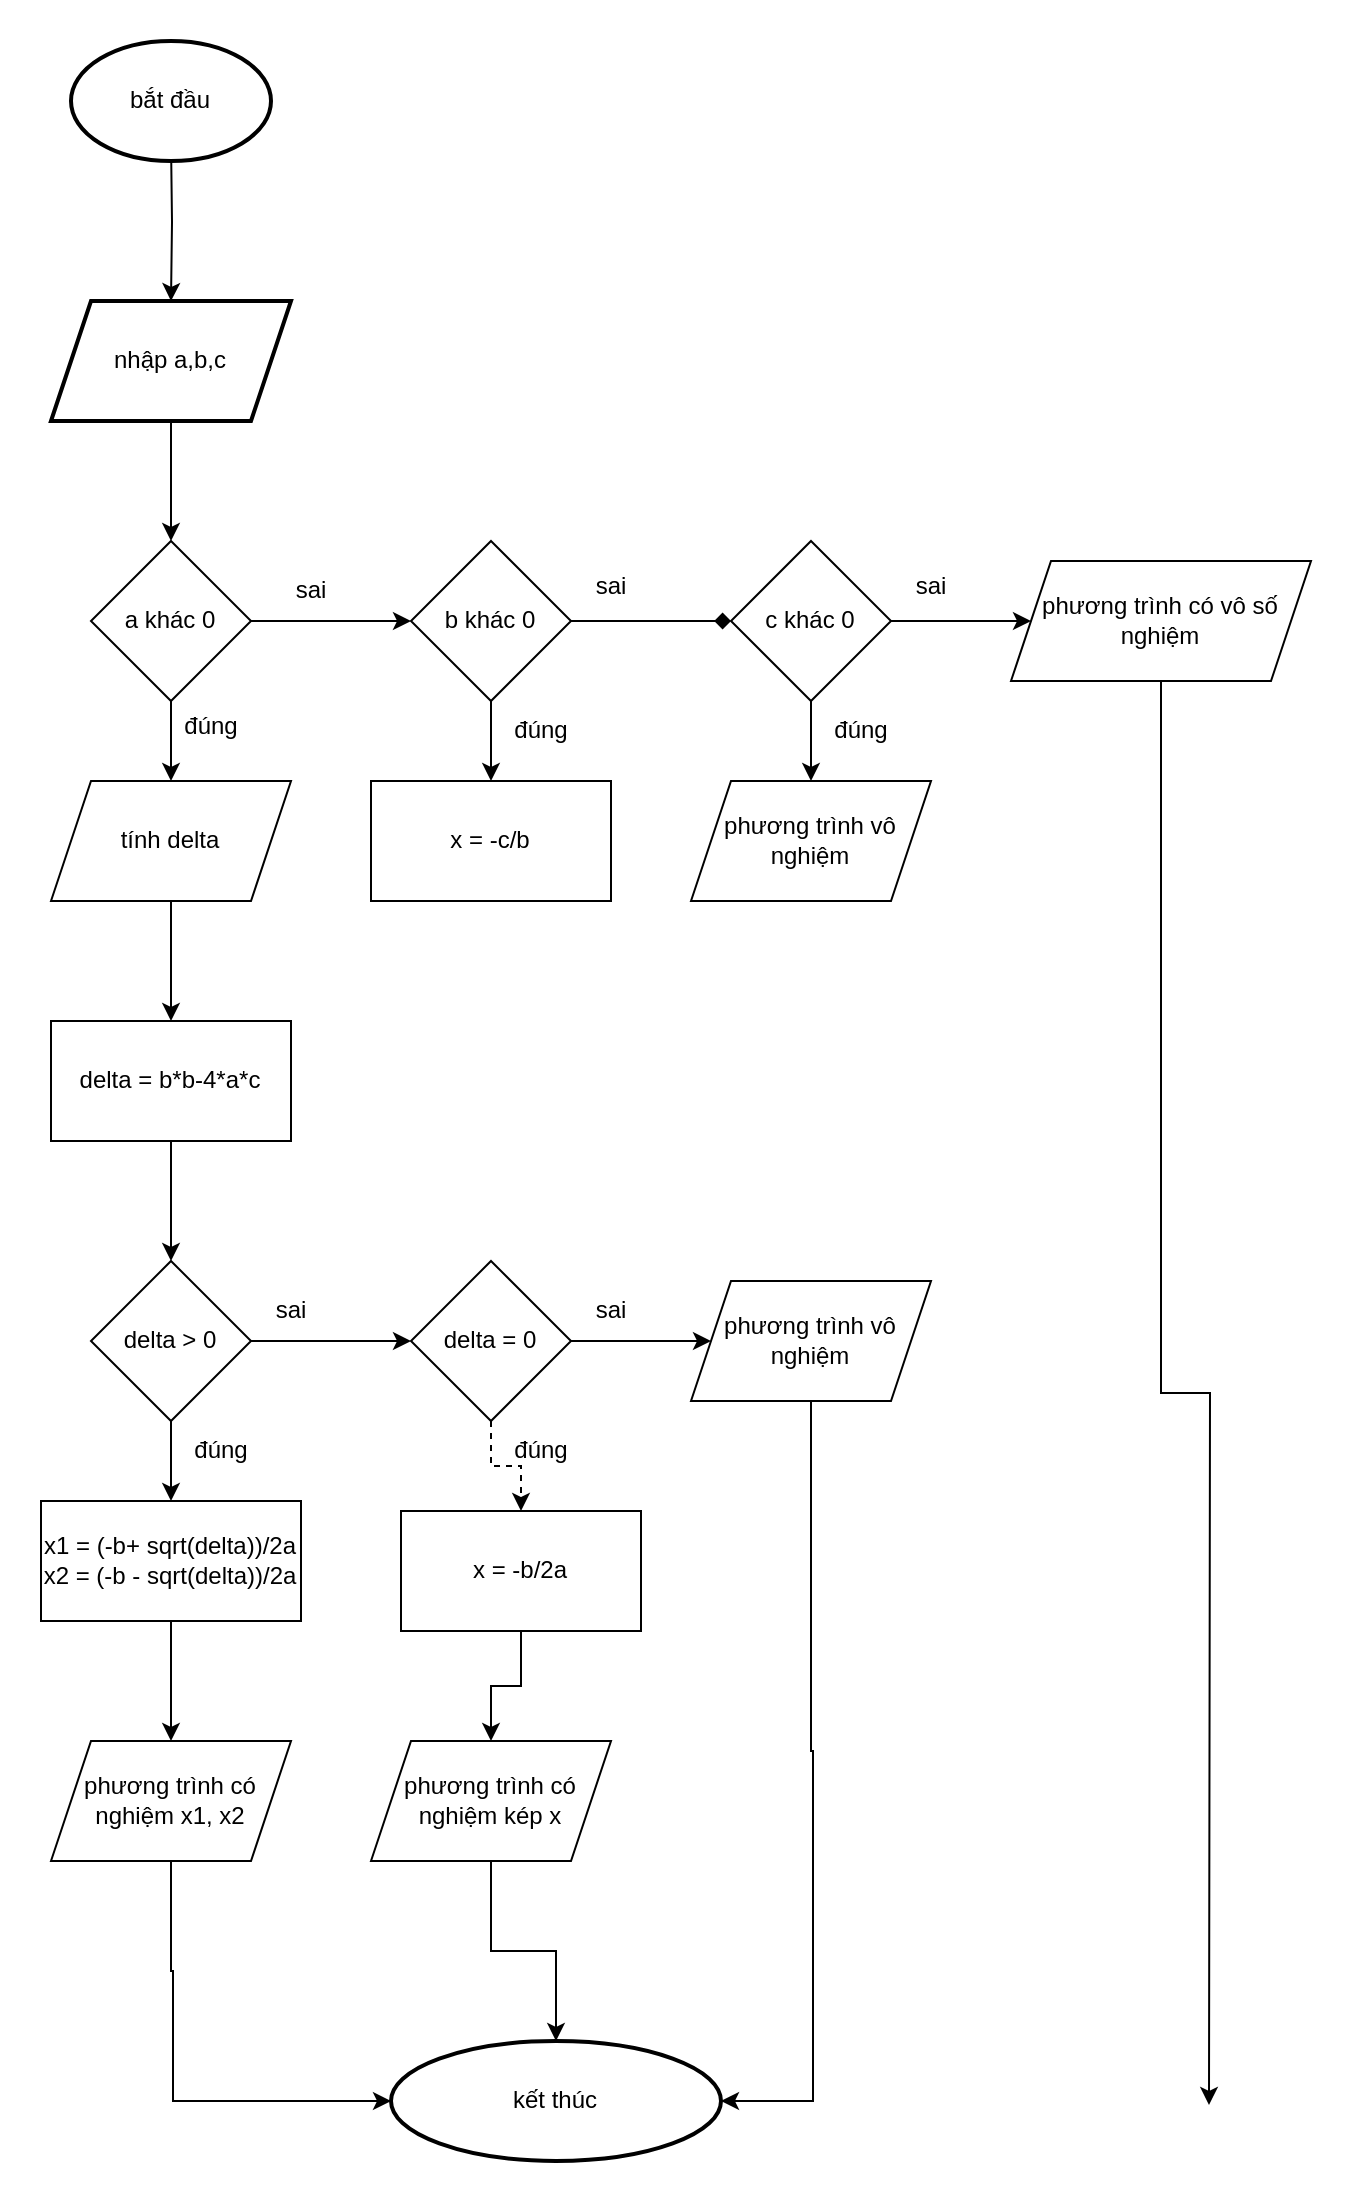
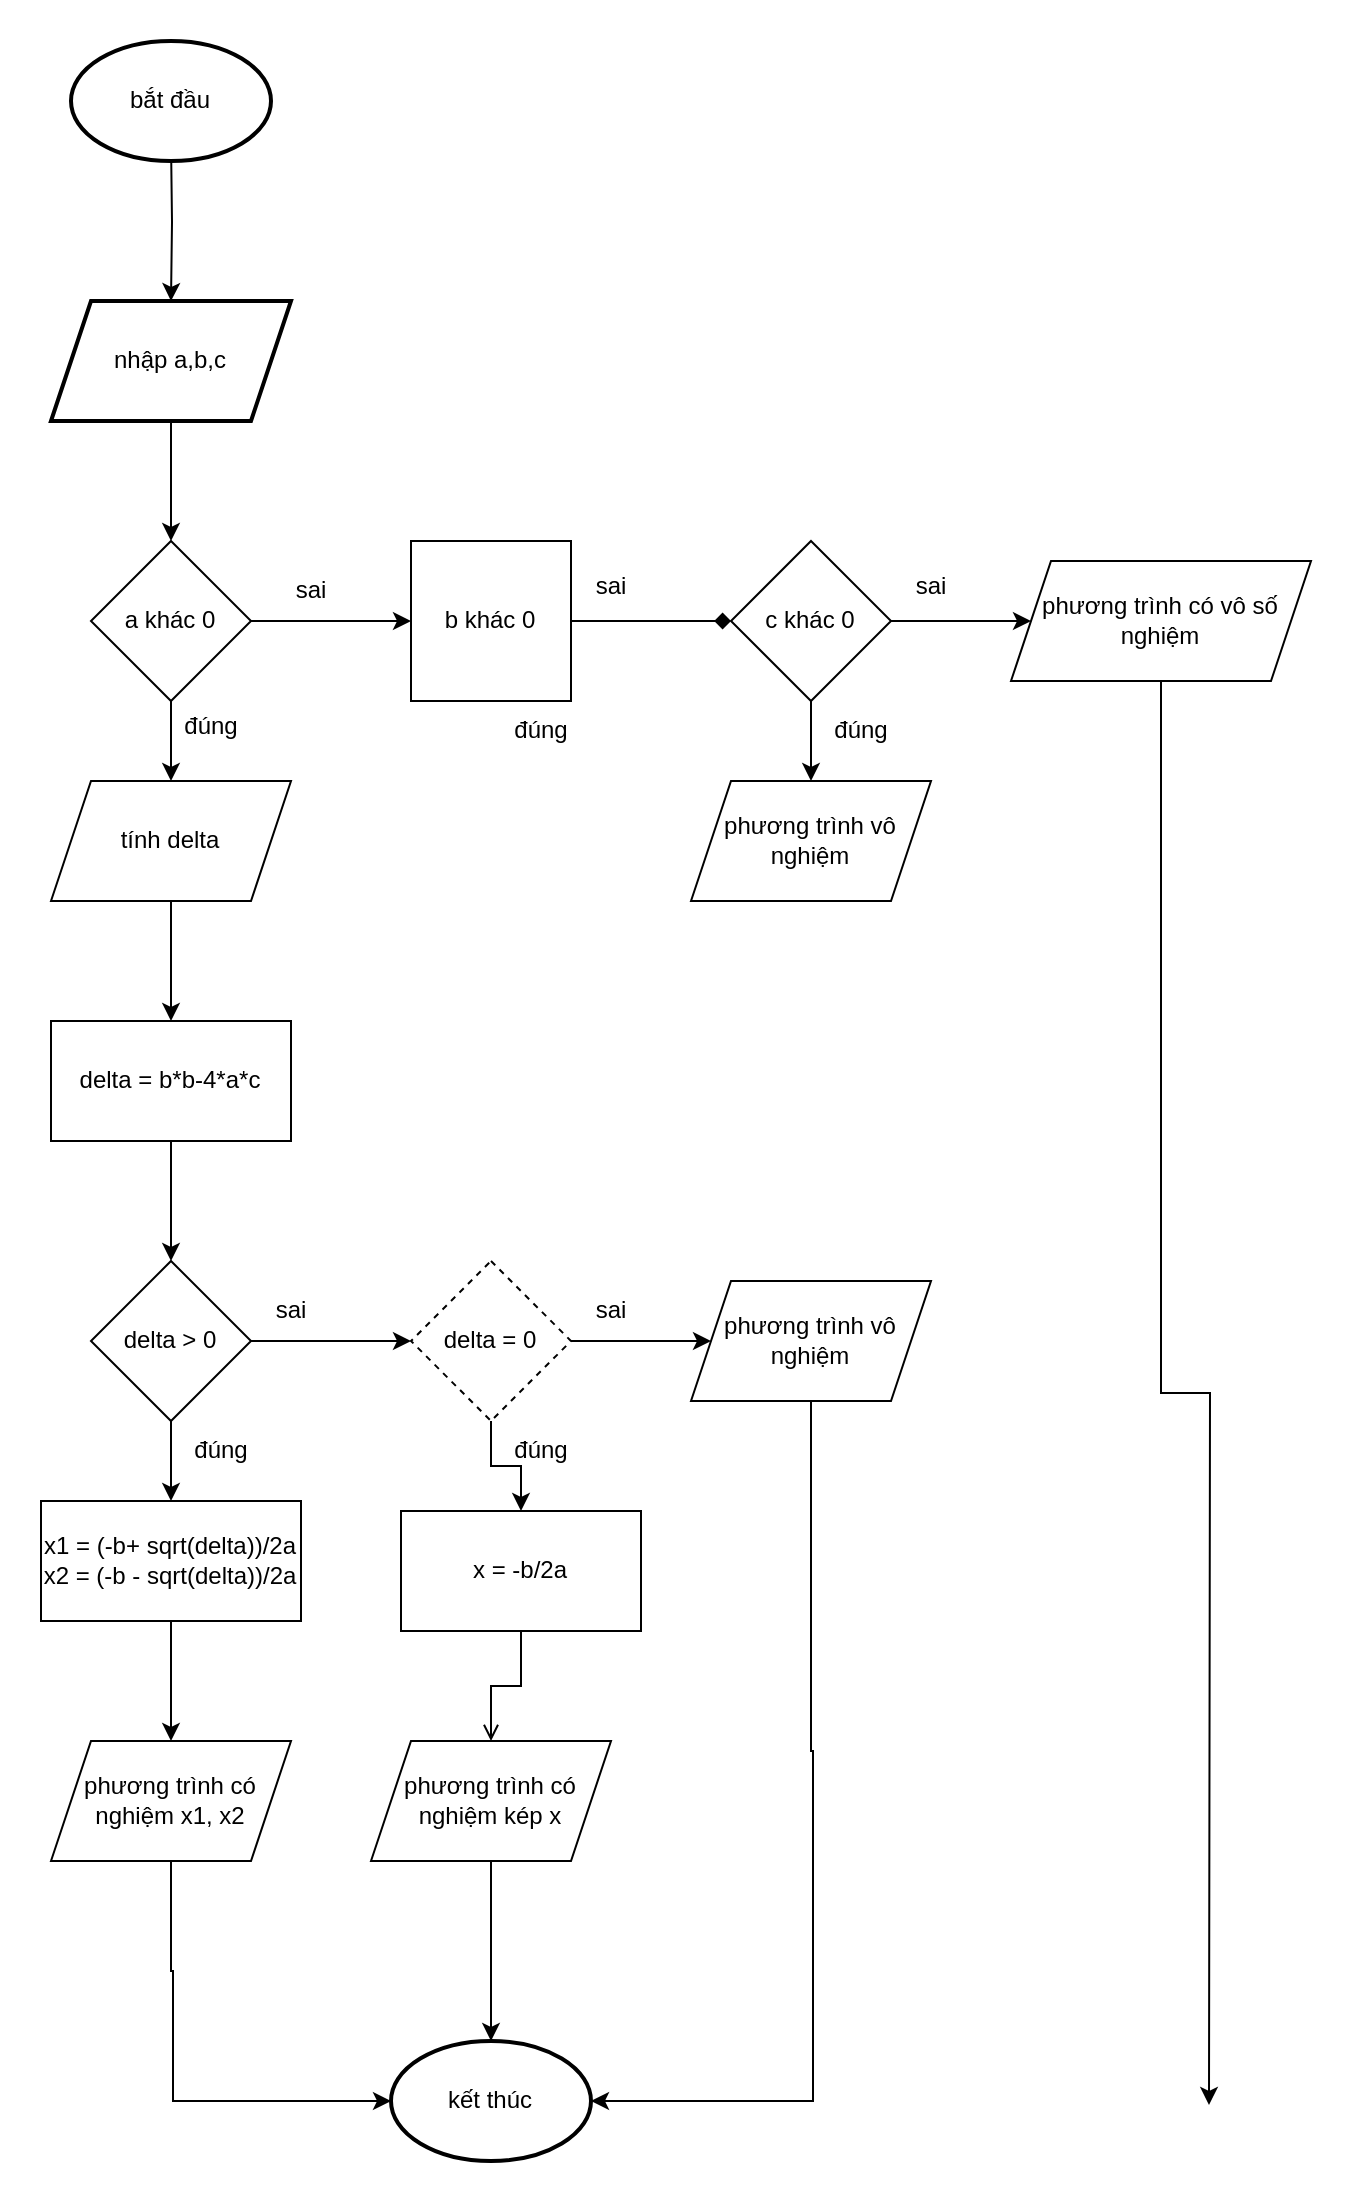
node "b khác 0": shape diamond -> rectangle
edge "b khác 0" -> "x = -c/b": removed
node "x = -c/b": removed
node "delta = 0": style solid -> dashed
edge "delta = 0" -> "x = -b/2a": style dashed -> solid
edge "x = -b/2a" -> "phương trình có nghiệm kép x": arrowhead classic -> open
node "kết thúc": size 330x120 -> 200x120
